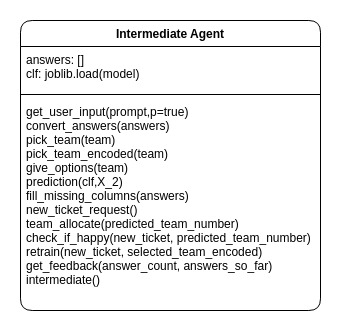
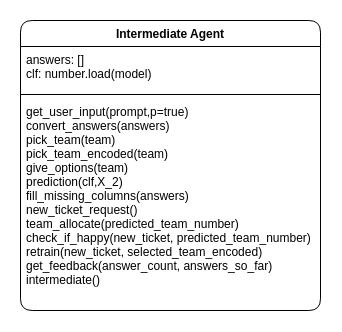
node "answers: [] clf: joblib.load(model)": label "answers: [] clf: joblib.load(model)" -> "answers: [] clf: number.load(model)"
